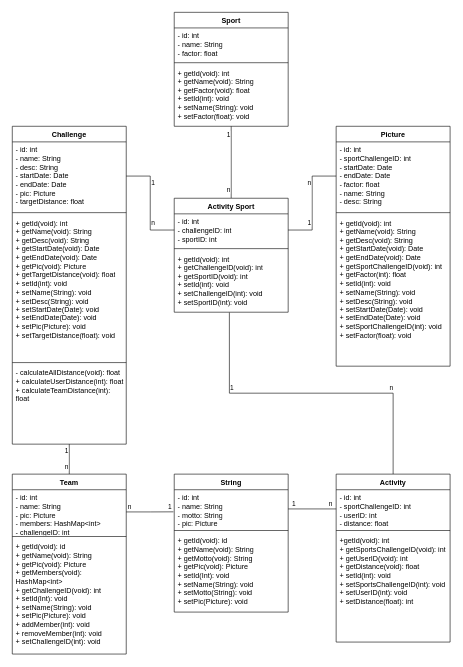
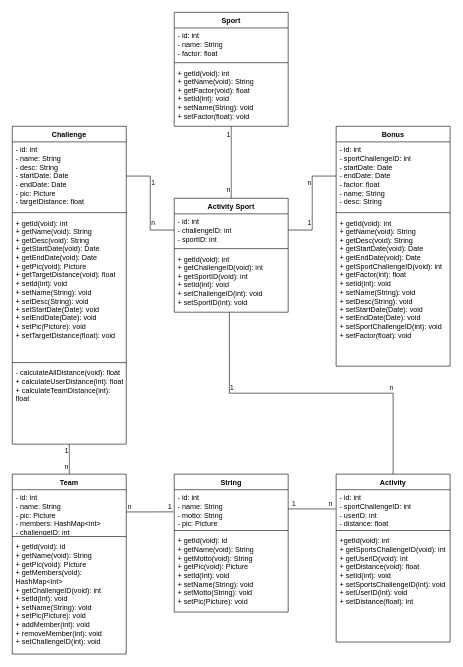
node "Picture": label "Picture" -> "Bonus"
